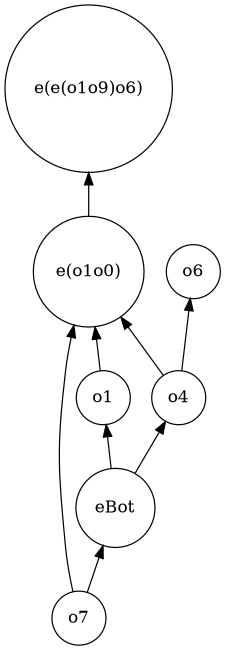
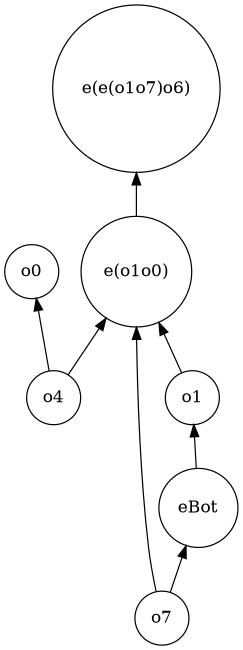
node "e(e(o1o9)o6)": label "e(e(o1o9)o6)" -> "e(e(o1o7)o6)"
node "o6": label "o6" -> "o0"
edge "eBot" -> "o4": removed
